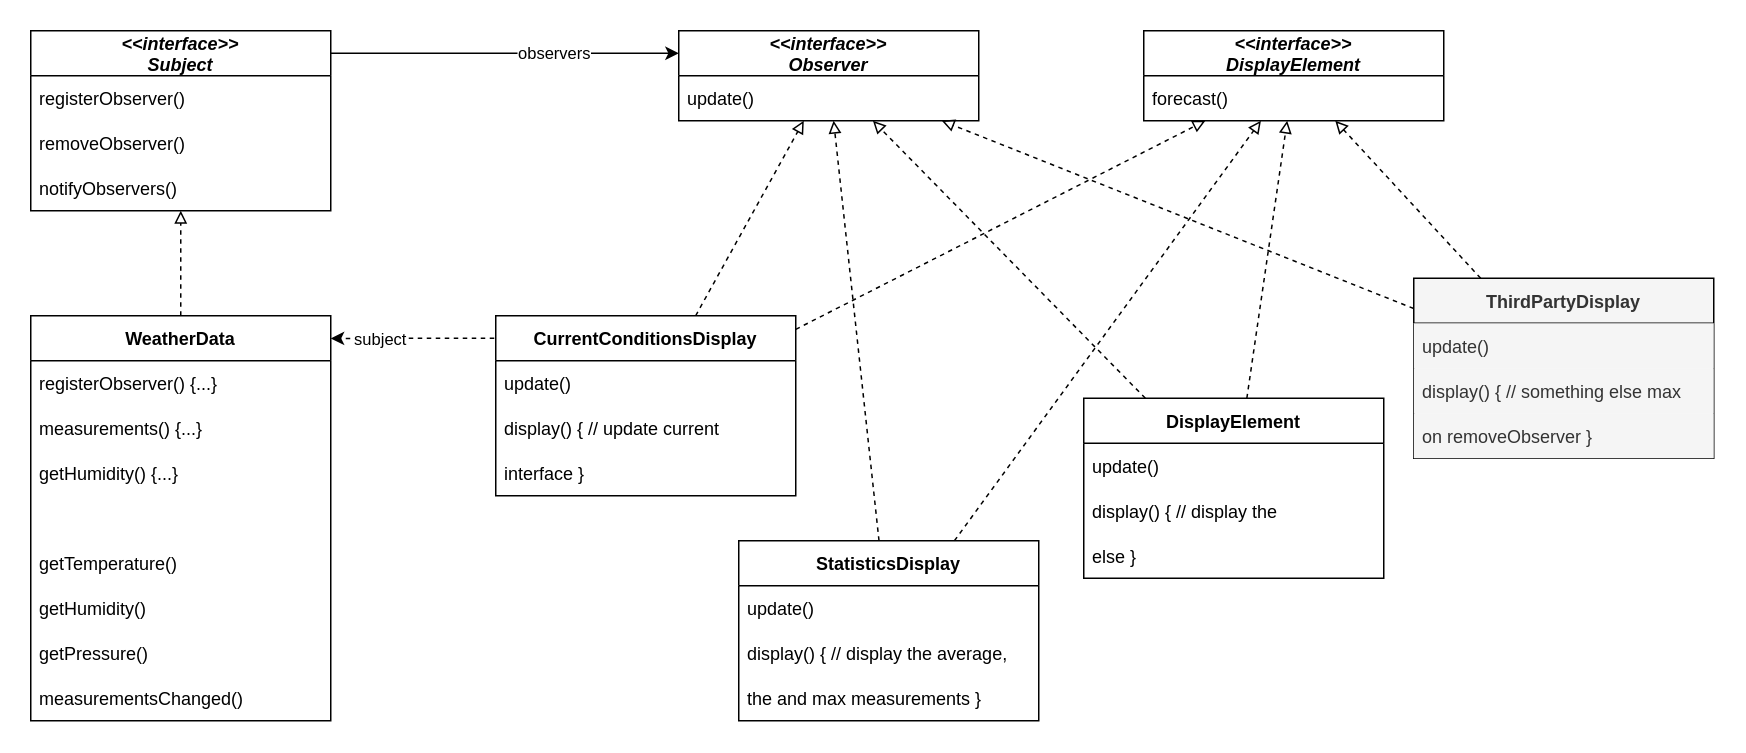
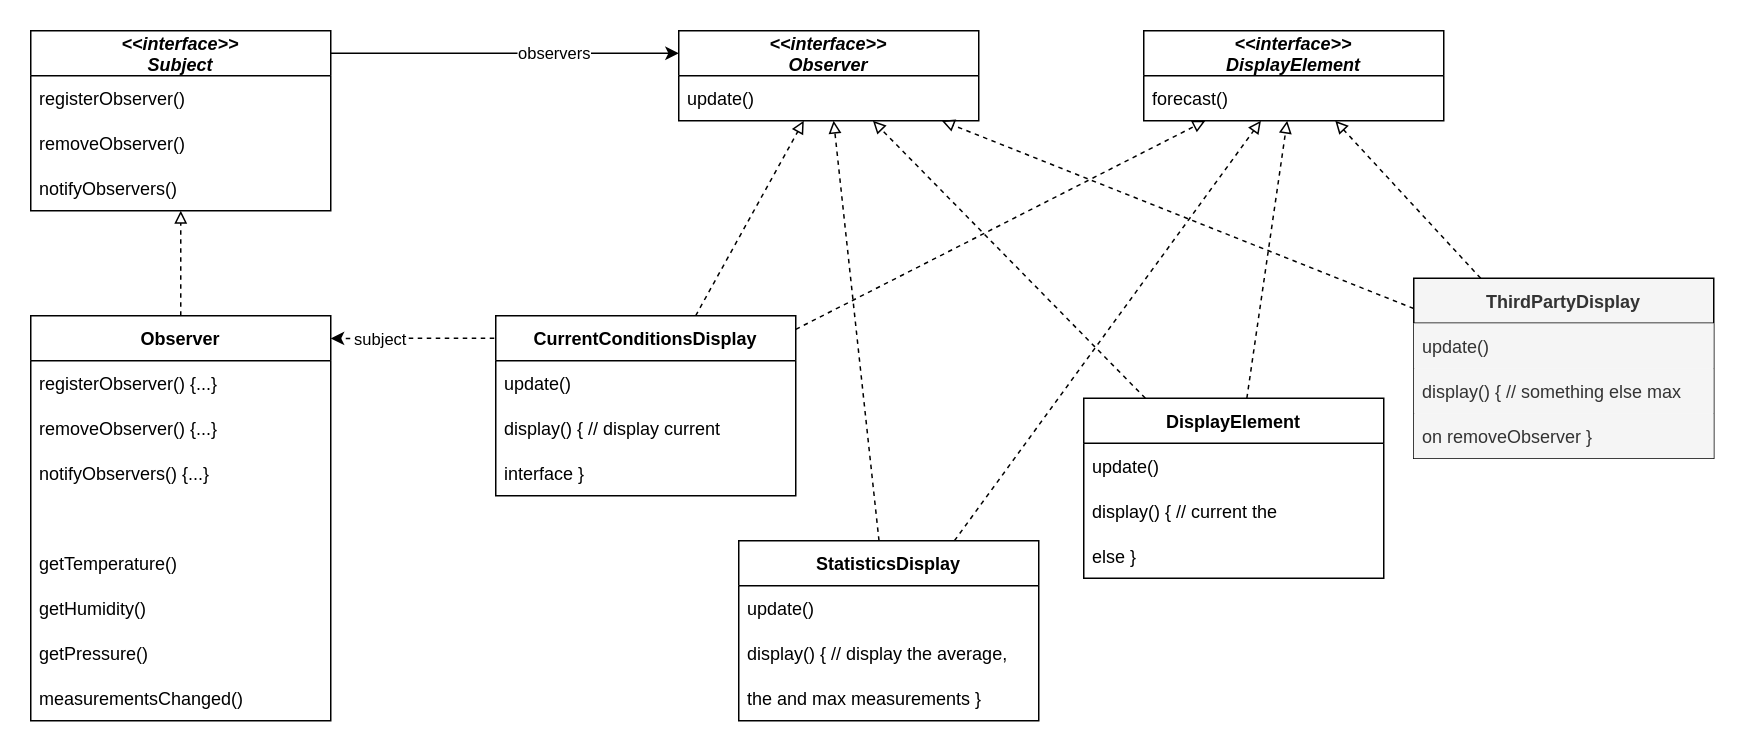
node "WeatherData": label "WeatherData" -> "Observer"
node "measurements() {...}": label "measurements() {...}" -> "removeObserver() {...}"
node "display() { // update current": label "display() { // update current" -> "display() { // display current"
node "getHumidity() {...}": label "getHumidity() {...}" -> "notifyObservers() {...}"
node "display() { // display the": label "display() { // display the" -> "display() { // current the"
